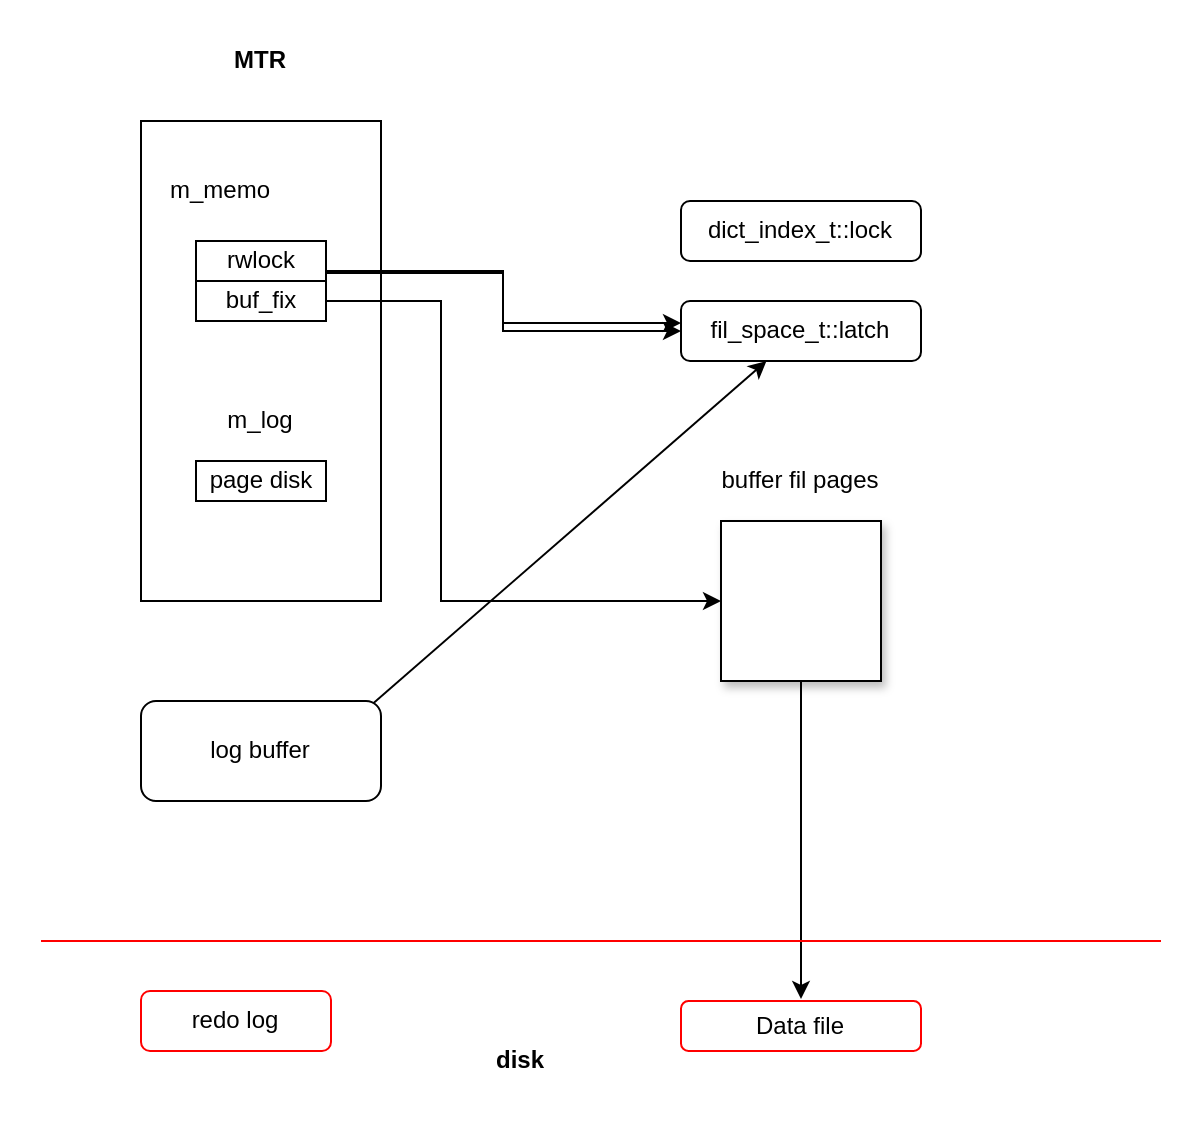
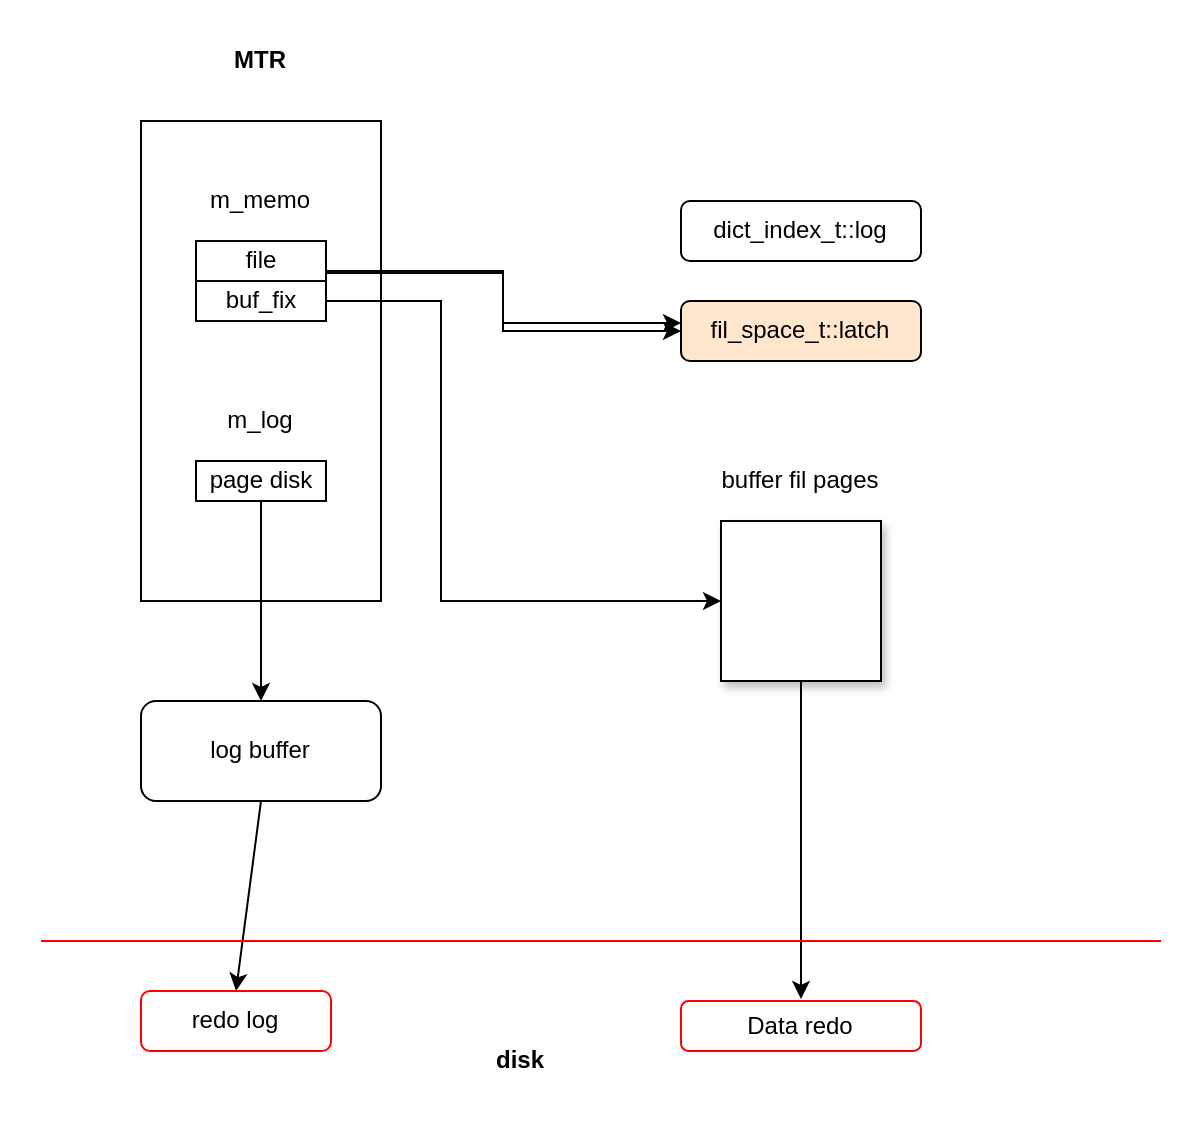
node "m_memo": moved (221, 191) -> (261, 201)
node "dict_index_t::lock": label "dict_index_t::lock" -> "dict_index_t::log"
node "rwlock": label "rwlock" -> "file"
node "fil_space_t::latch": fillcolor #ffffff -> #ffe6cc
edge "log buffer" -> "fil_space_t::latch": now "log buffer" -> "redo log"
edge "page disk" -> "log buffer": added
node "Data file": label "Data file" -> "Data redo"
